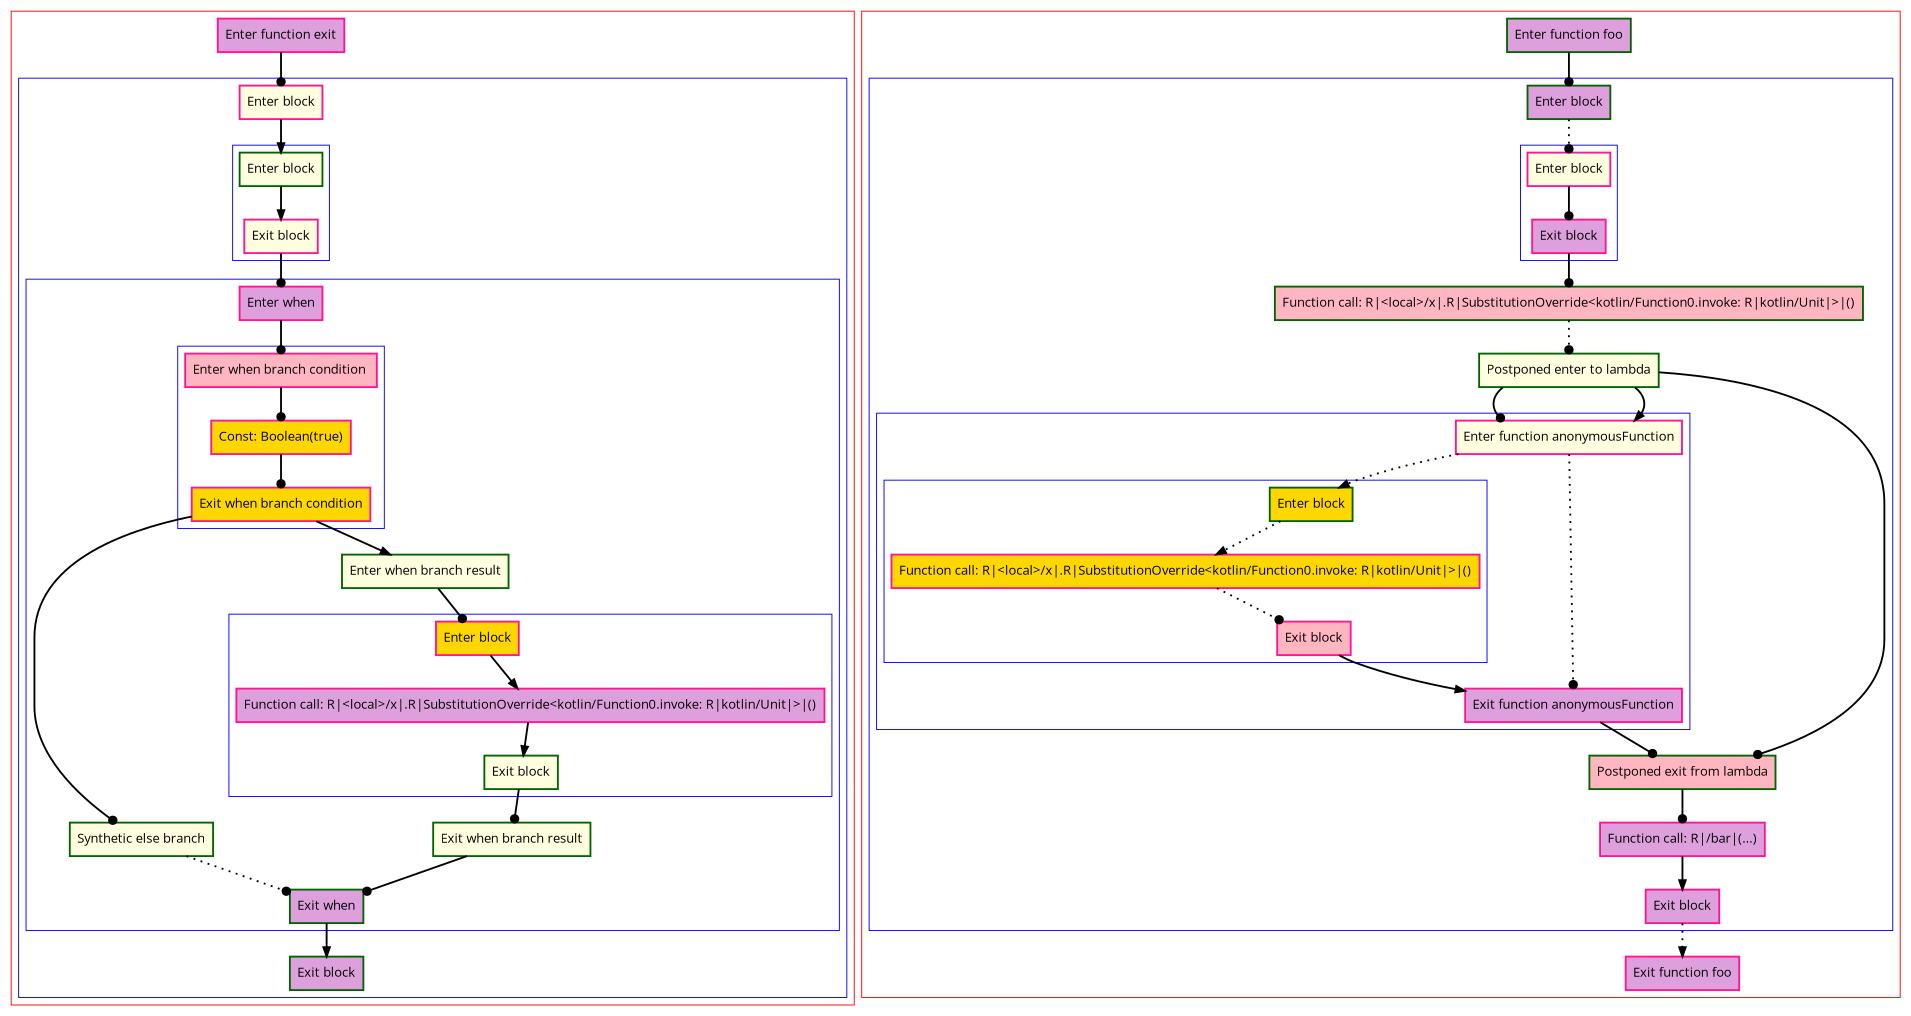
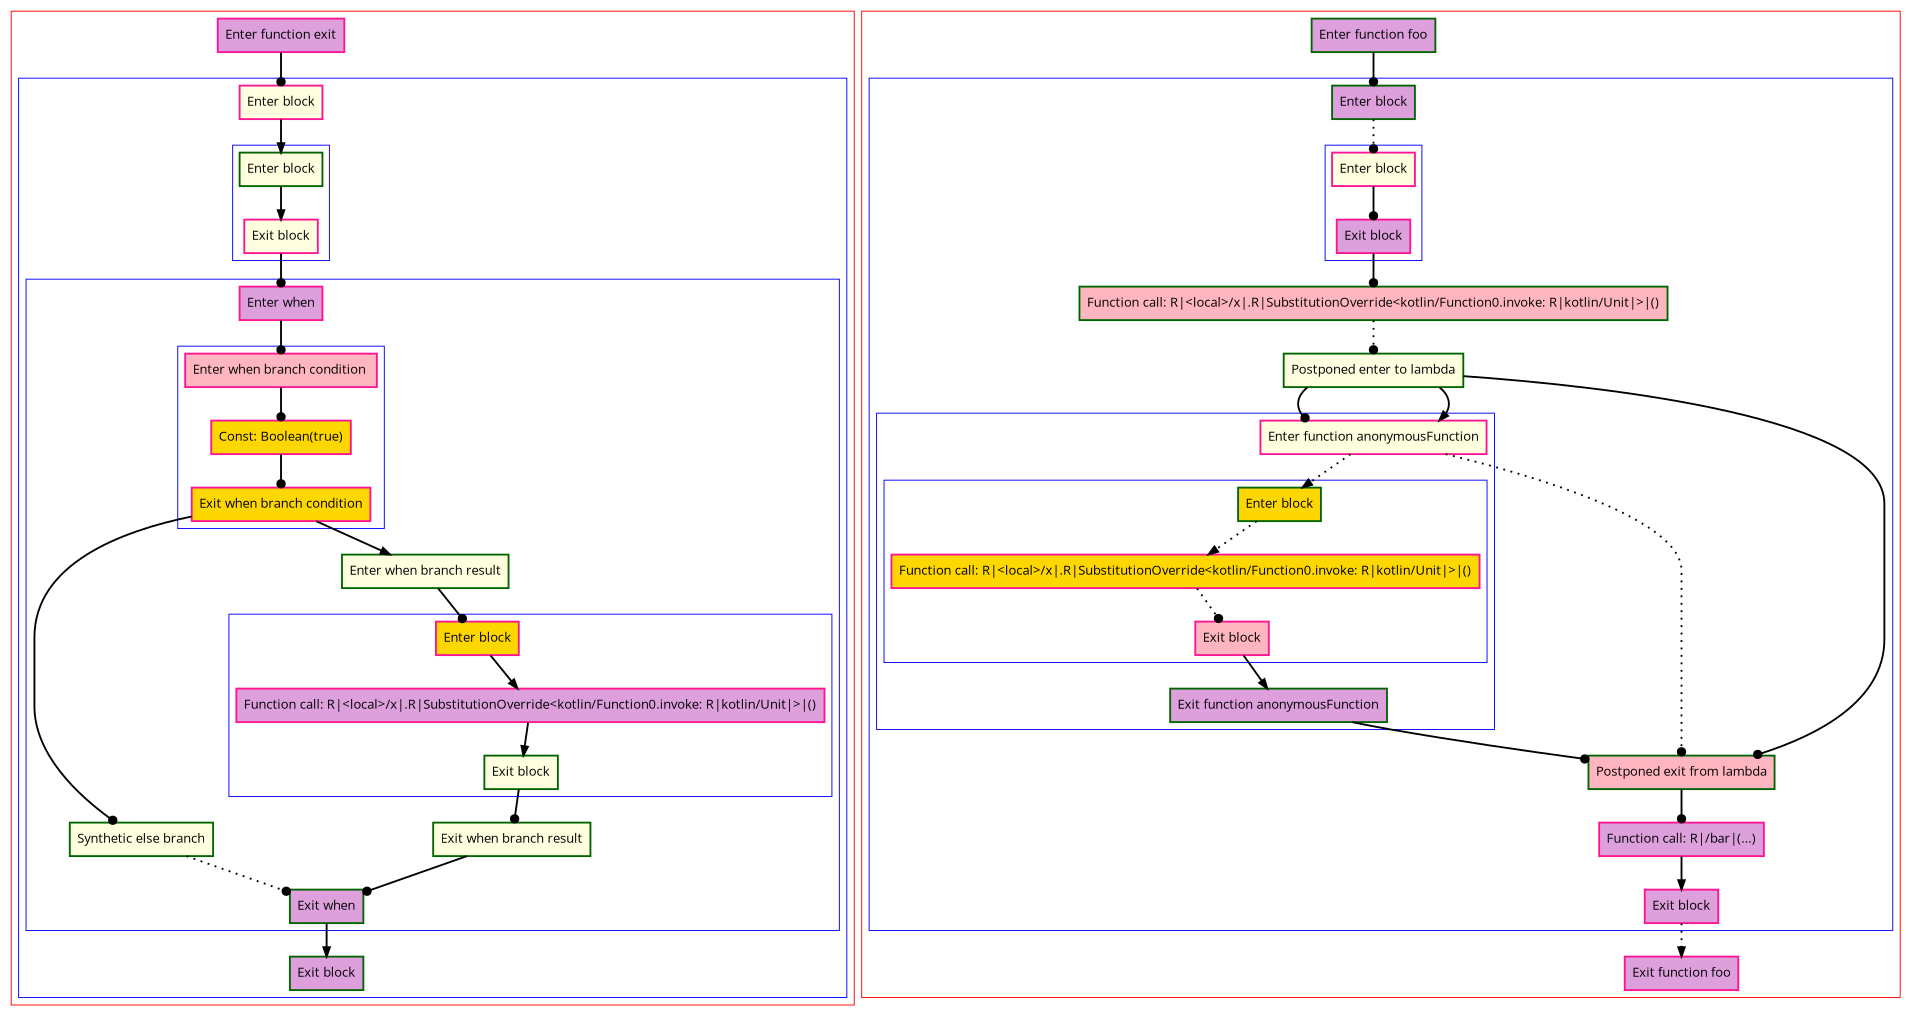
edge "Enter function anonymousFunction" -> "Exit function anonymousFunction": now "Enter function anonymousFunction" -> "Postponed exit from lambda"
node "Exit function anonymousFunction": color deeppink -> darkgreen
